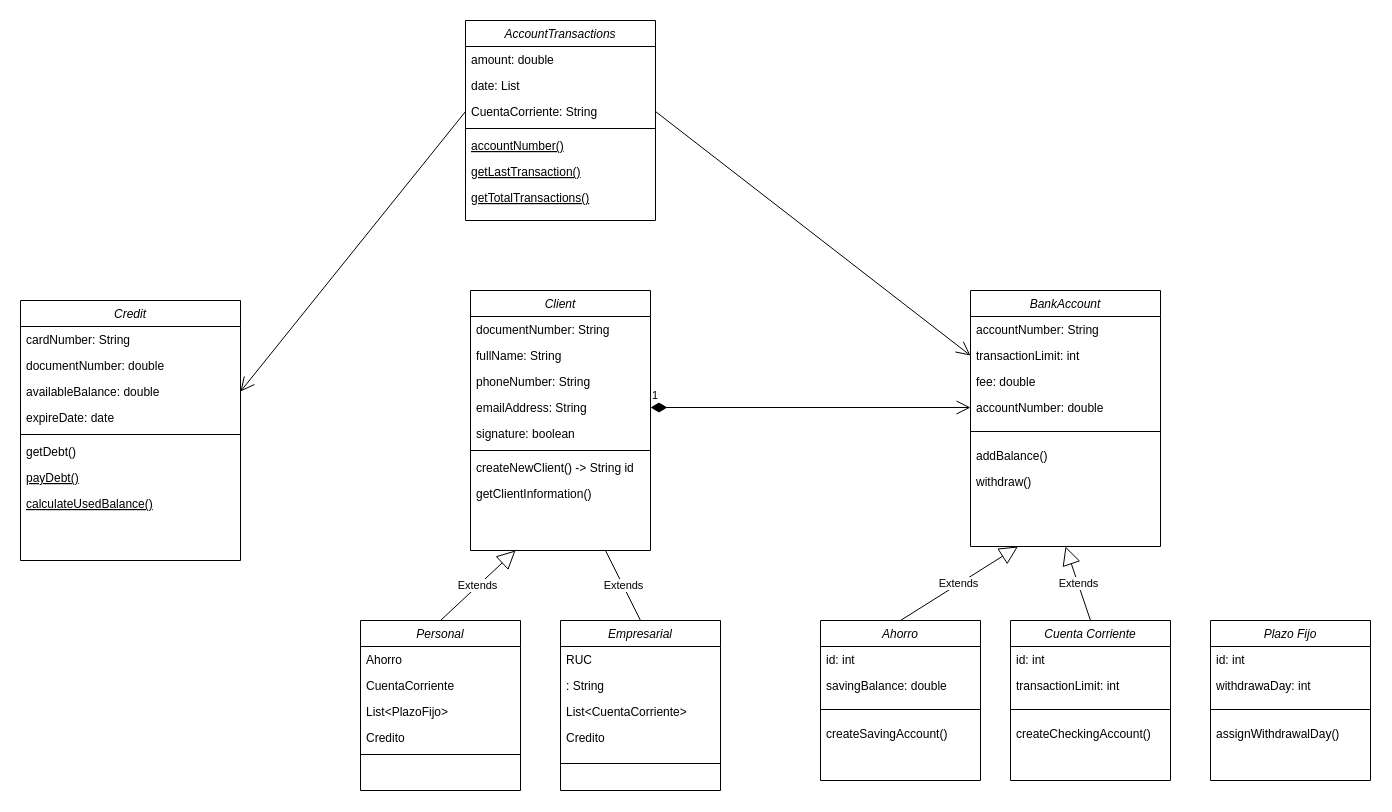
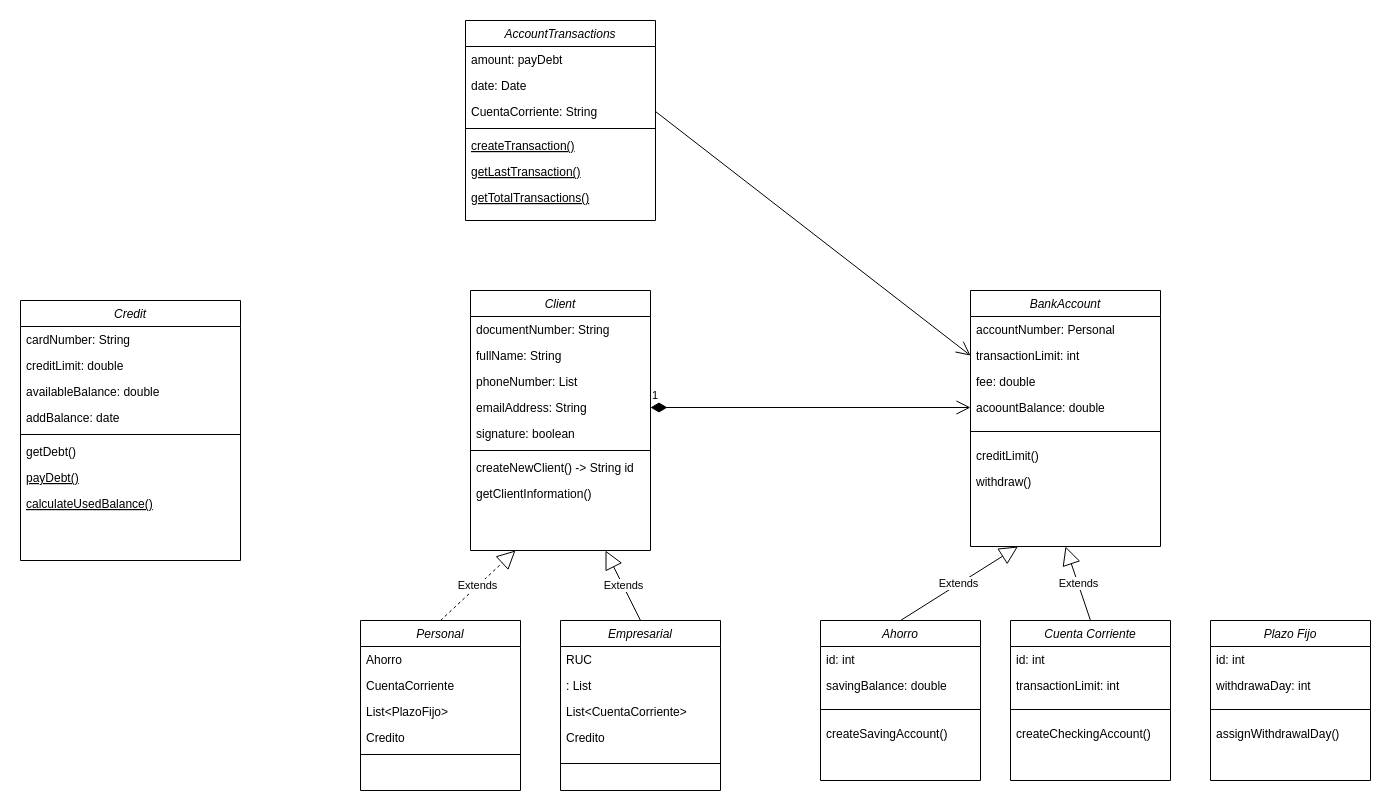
node "amount: double": label "amount: double" -> "amount: payDebt"
node "date: List": label "date: List" -> "date: Date"
node "accountNumber()": label "accountNumber()" -> "createTransaction()"
edge "CuentaCorriente: String" -> "availableBalance: double": removed
node "accountNumber: String": label "accountNumber: String" -> "accountNumber: Personal"
node "documentNumber: double": label "documentNumber: double" -> "creditLimit: double"
node "phoneNumber: String": label "phoneNumber: String" -> "phoneNumber: List"
node "accountNumber: double": label "accountNumber: double" -> "acoountBalance: double"
node "expireDate: date": label "expireDate: date" -> "addBalance: date"
node "addBalance()": label "addBalance()" -> "creditLimit()"
edge "Client" -- "Empresarial": arrowhead none -> block
edge "Personal" -> "Client": style solid -> dashed
node ": String": label ": String" -> ": List"
